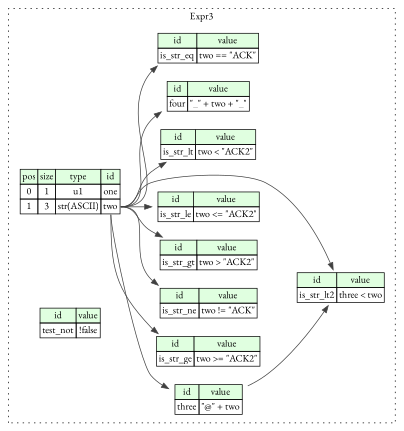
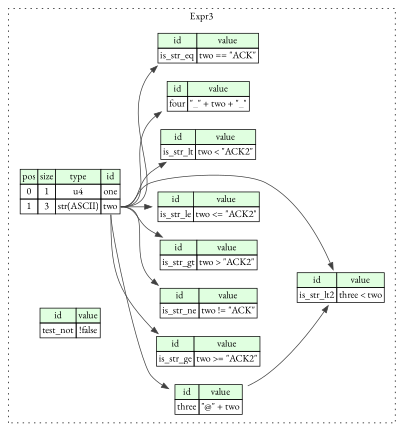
node "pos": text "u1" -> "u4"
